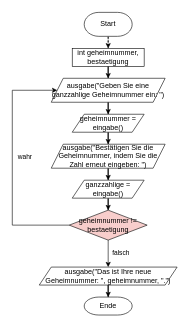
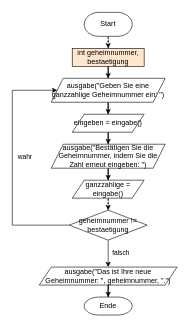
node "int geheimnummer, bestaetigung": fillcolor #ffffff -> #ffe6cc
node "geheimnummer = eingabe()": label "geheimnummer = eingabe()" -> "eingeben = eingabe()"
edge "ganzzahlige = eingabe()" -> "geheimnummer != bestaetigung": style solid -> dashed
node "geheimnummer != bestaetigung": fillcolor #f8cecc -> #ffffff
